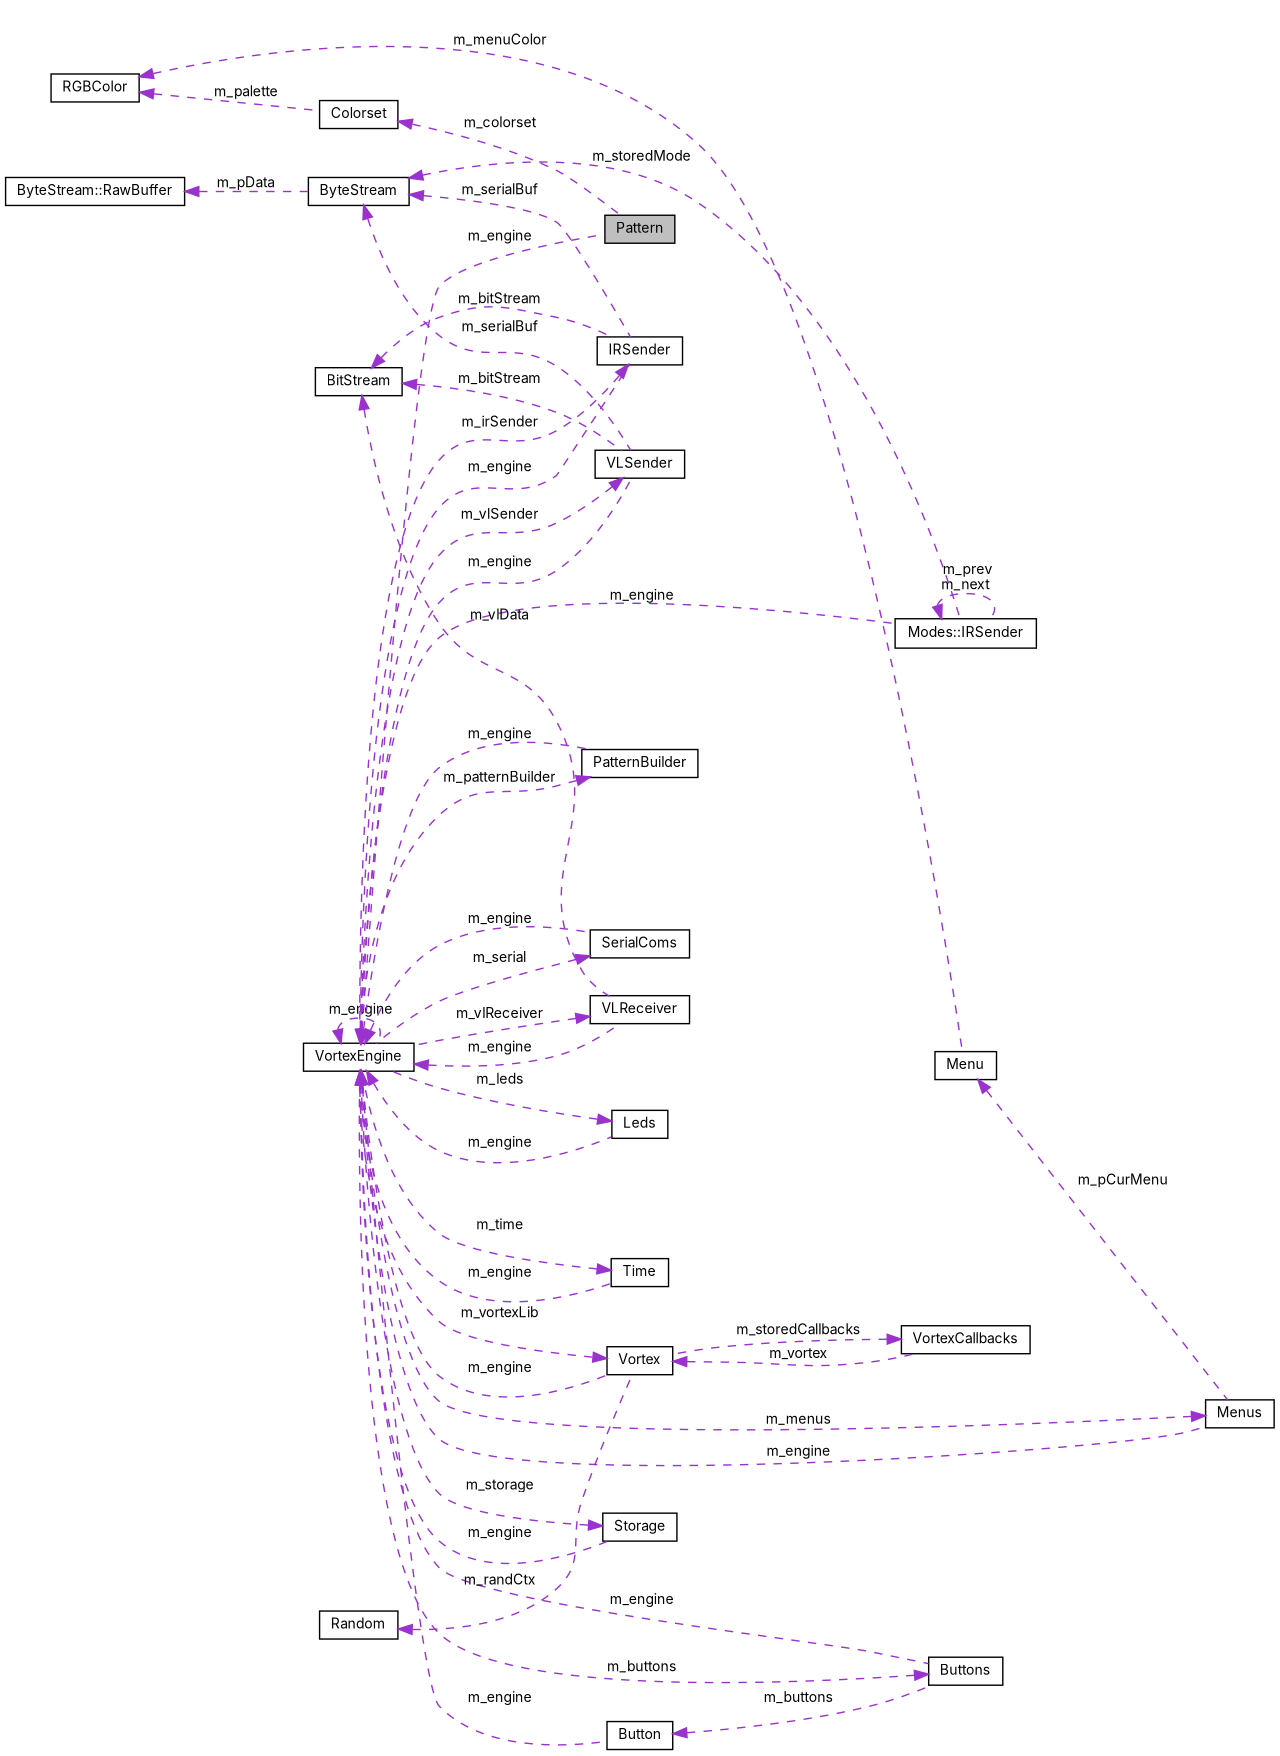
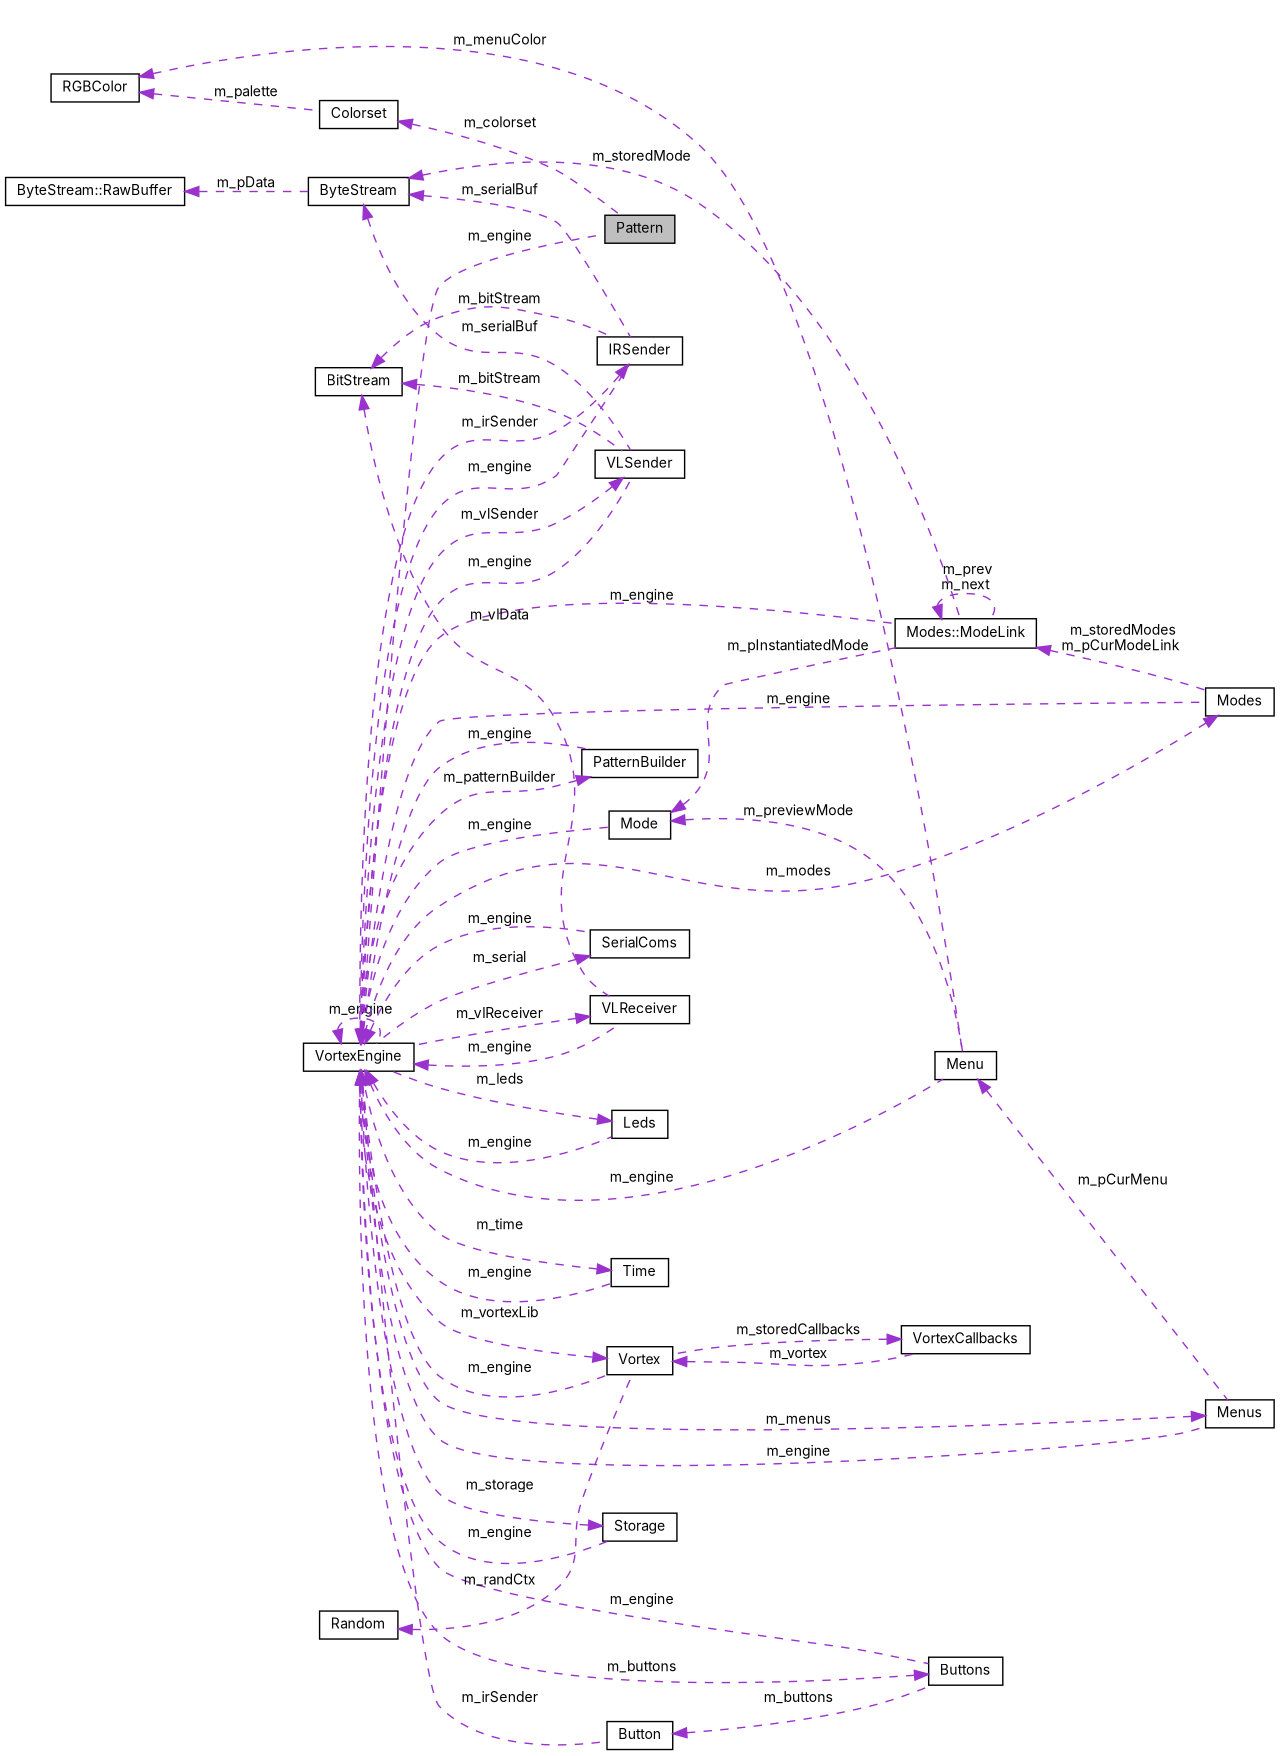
node "Modes::IRSender": label "Modes::IRSender" -> "Modes::ModeLink"
node "Modes": added
node "Mode": added
edge "Menu" -> "VortexEngine": added, label "m_engine"
edge "Button" -> "VortexEngine": label " m_engine" -> " m_irSender"
